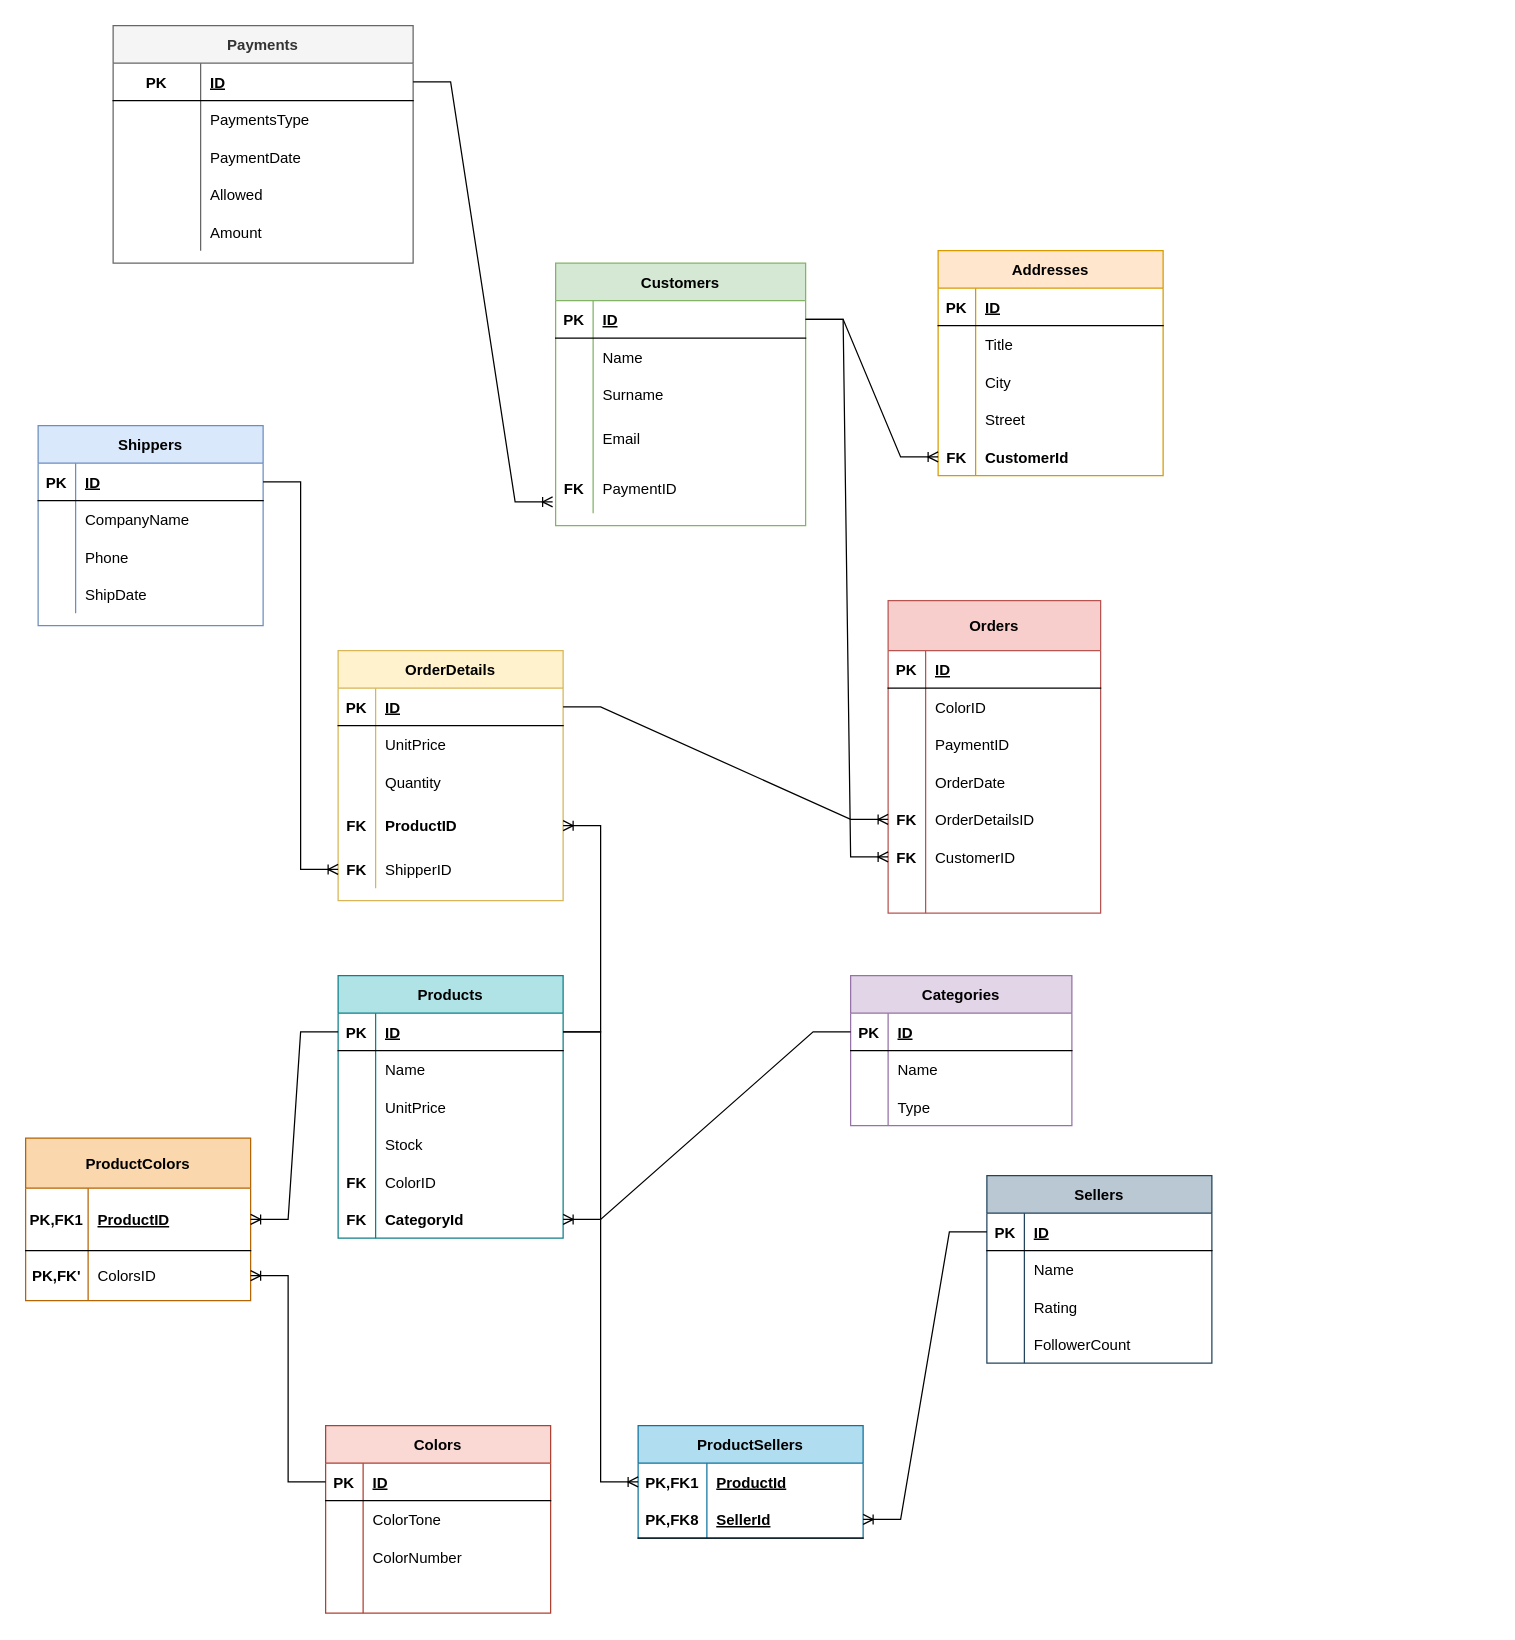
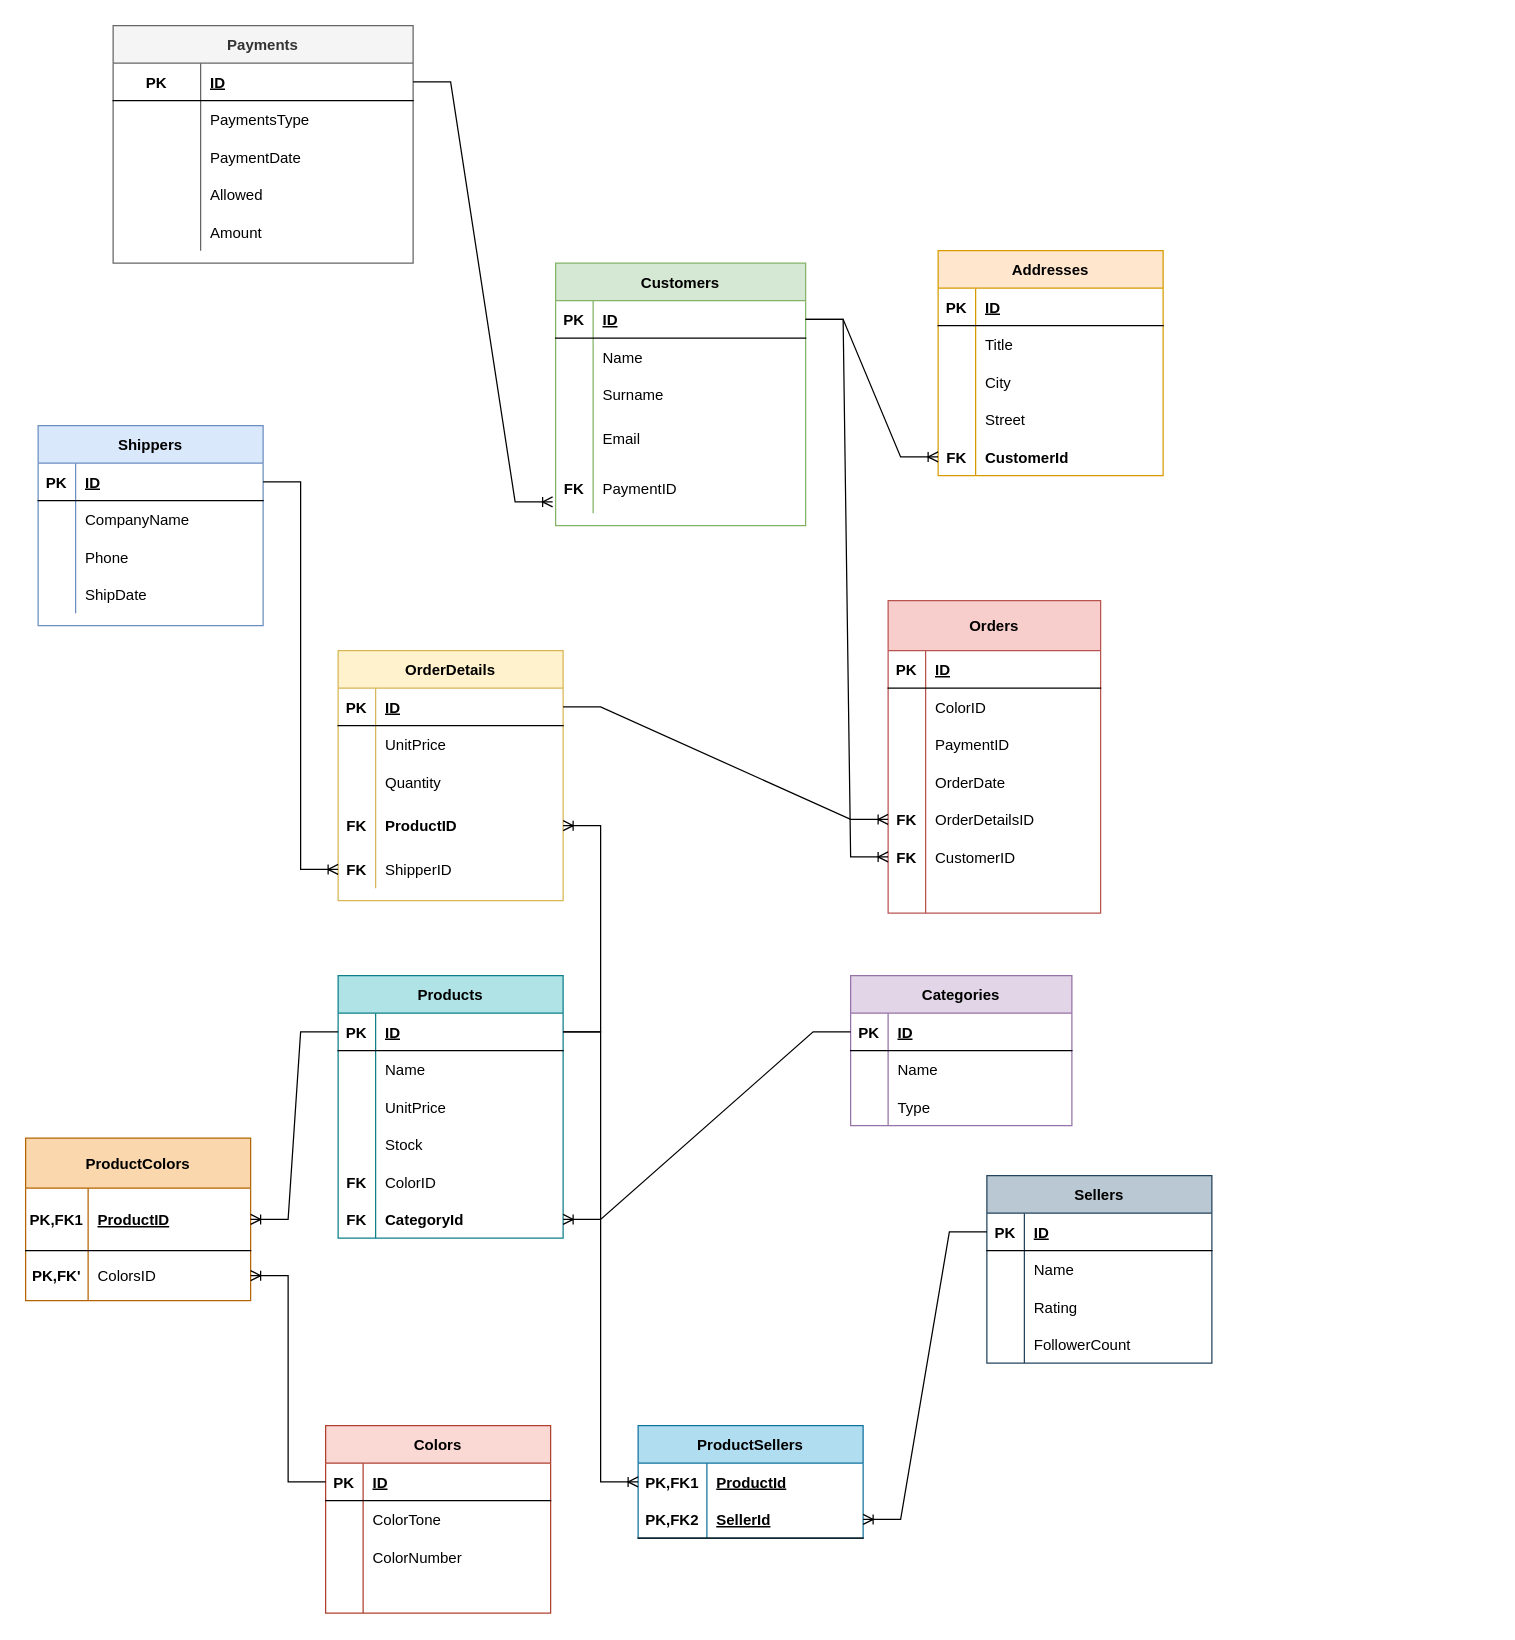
node "PK,FK8": label "PK,FK8" -> "PK,FK2"
